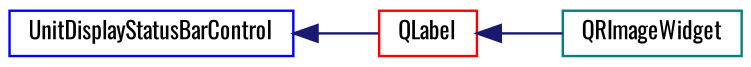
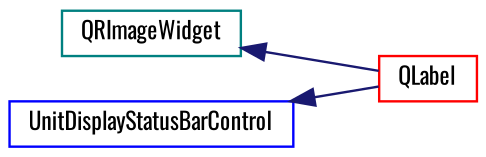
edge "QRImageWidget" -> "QLabel": reversed
